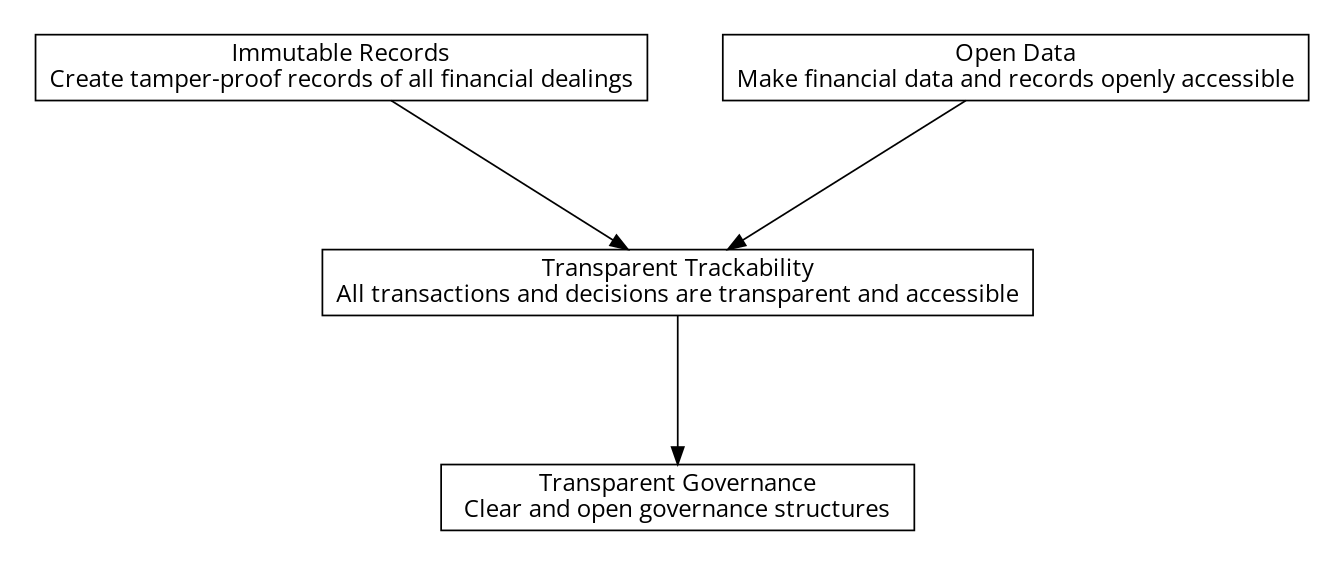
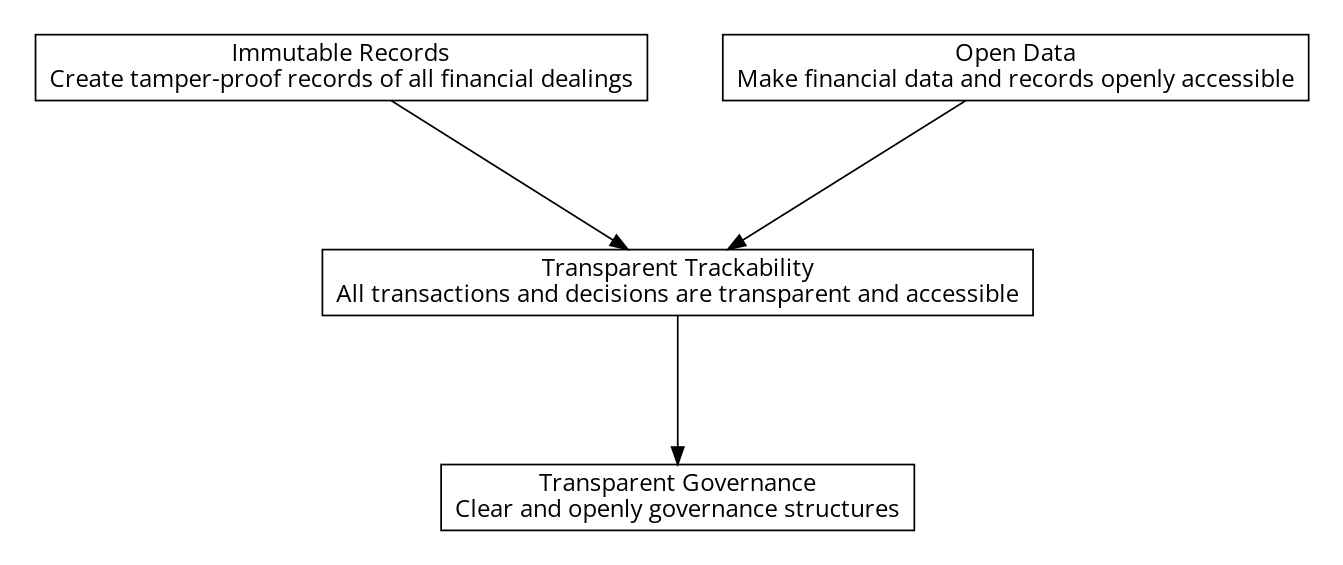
node "Transparent Governance Clear and open governance structures": label "Transparent Governance Clear and open governance structures" -> "Transparent Governance Clear and openly governance structures"
